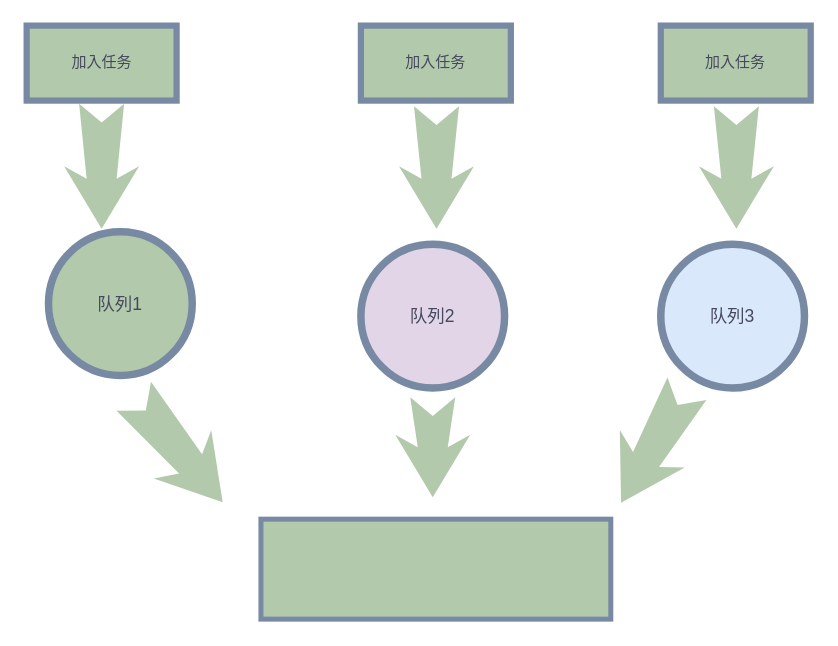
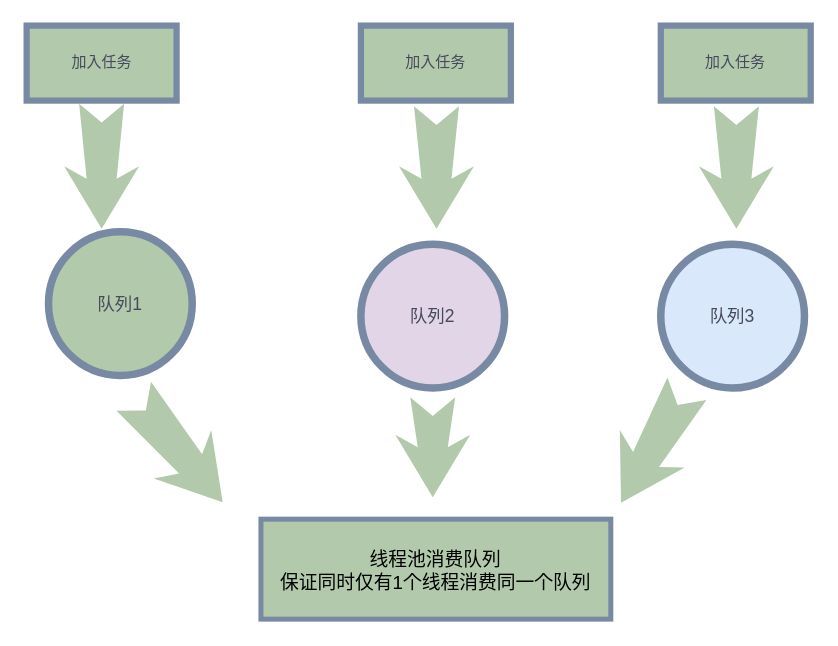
node "线程池消费队列 保证同时仅有1个线程消费同一个队列": added
